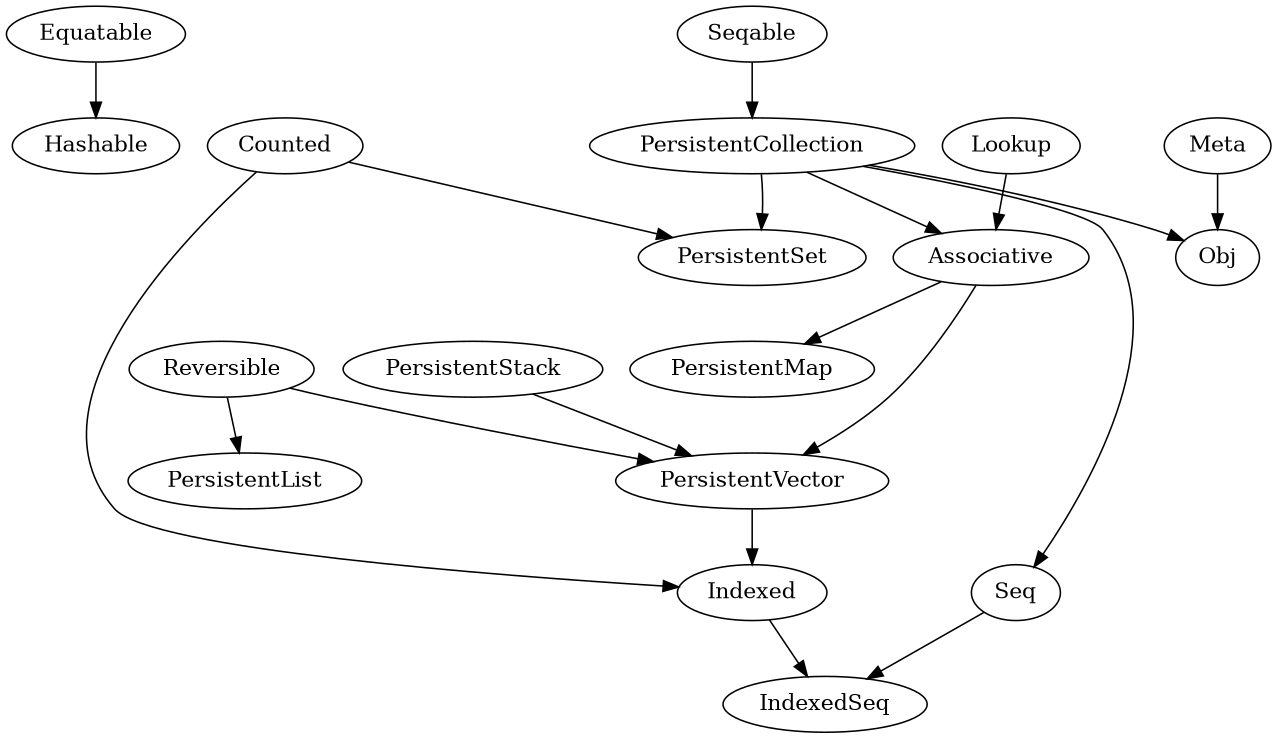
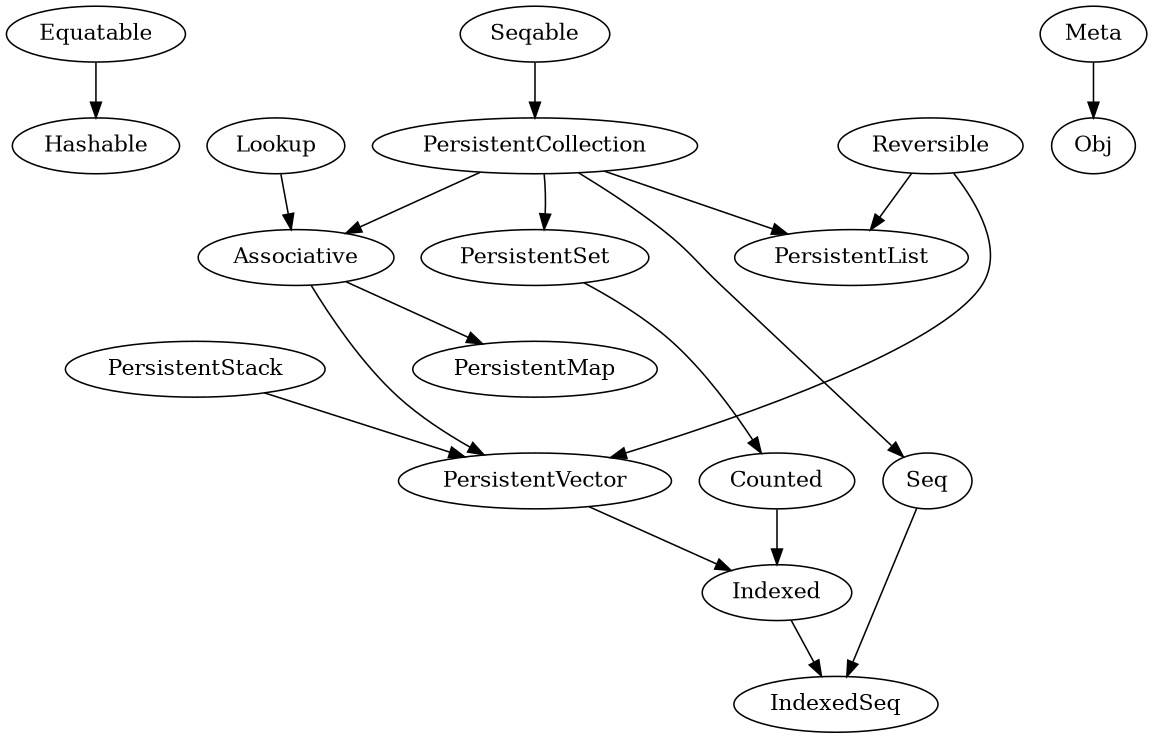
edge "Counted" -> "PersistentSet": reversed
edge "PersistentCollection" -> "Obj": now "PersistentCollection" -> "PersistentList"
